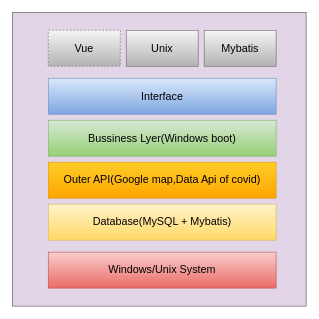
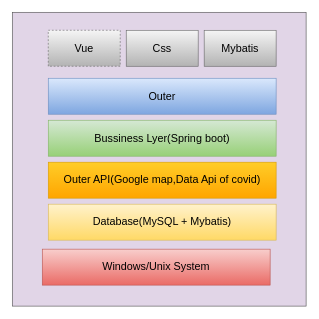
node "Unix": label "Unix" -> "Css"
node "Interface": label "Interface" -> "Outer"
node "Bussiness Lyer(Windows boot)": label "Bussiness Lyer(Windows boot)" -> "Bussiness Lyer(Spring boot)"
node "Windows/Unix System": moved (162, 270) -> (156, 267)
